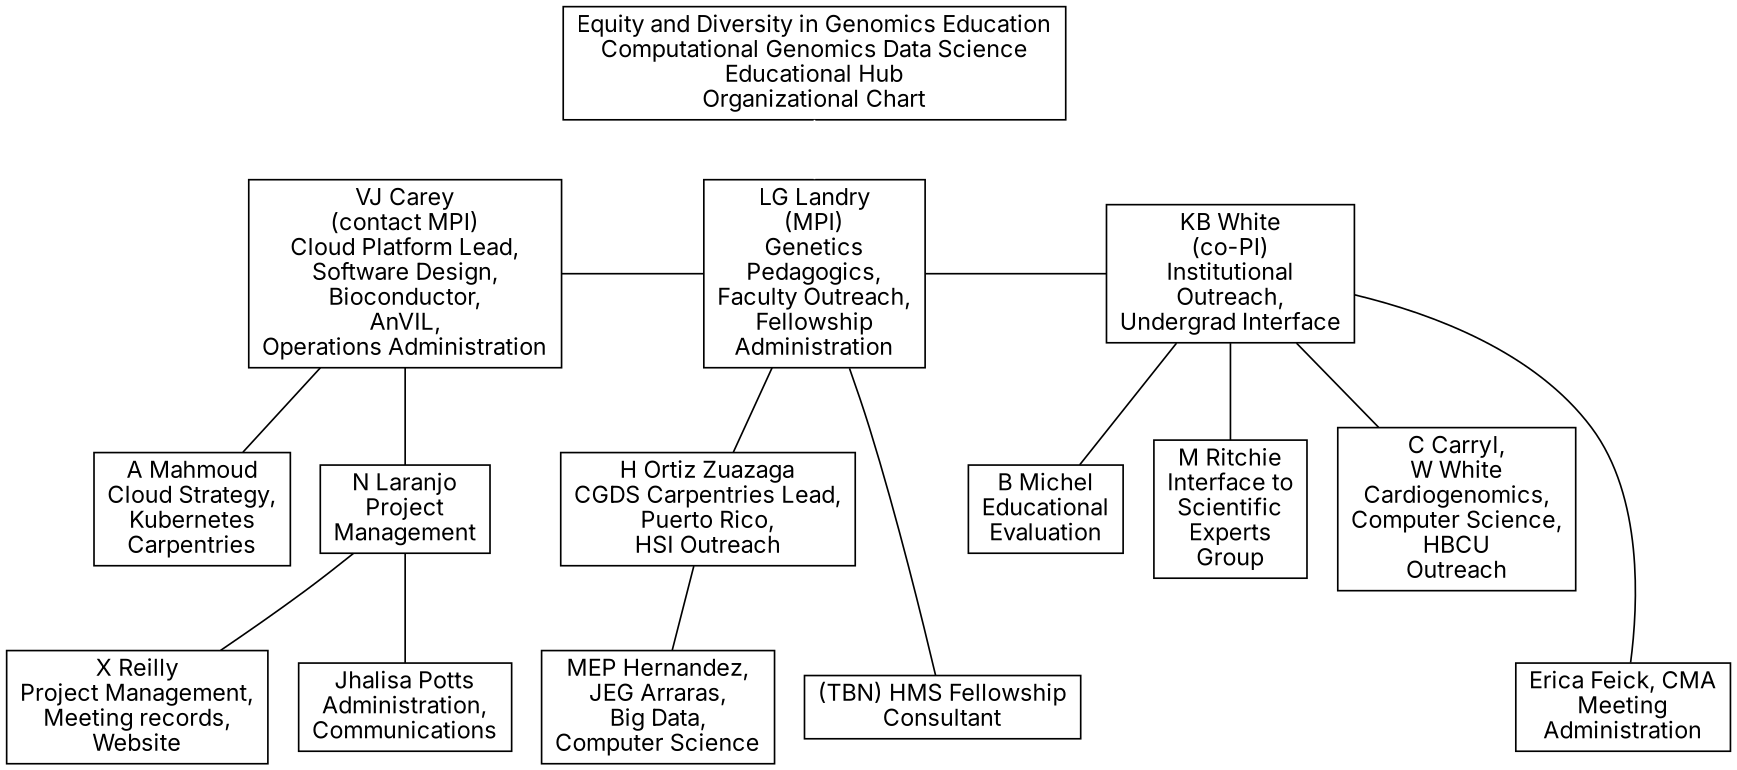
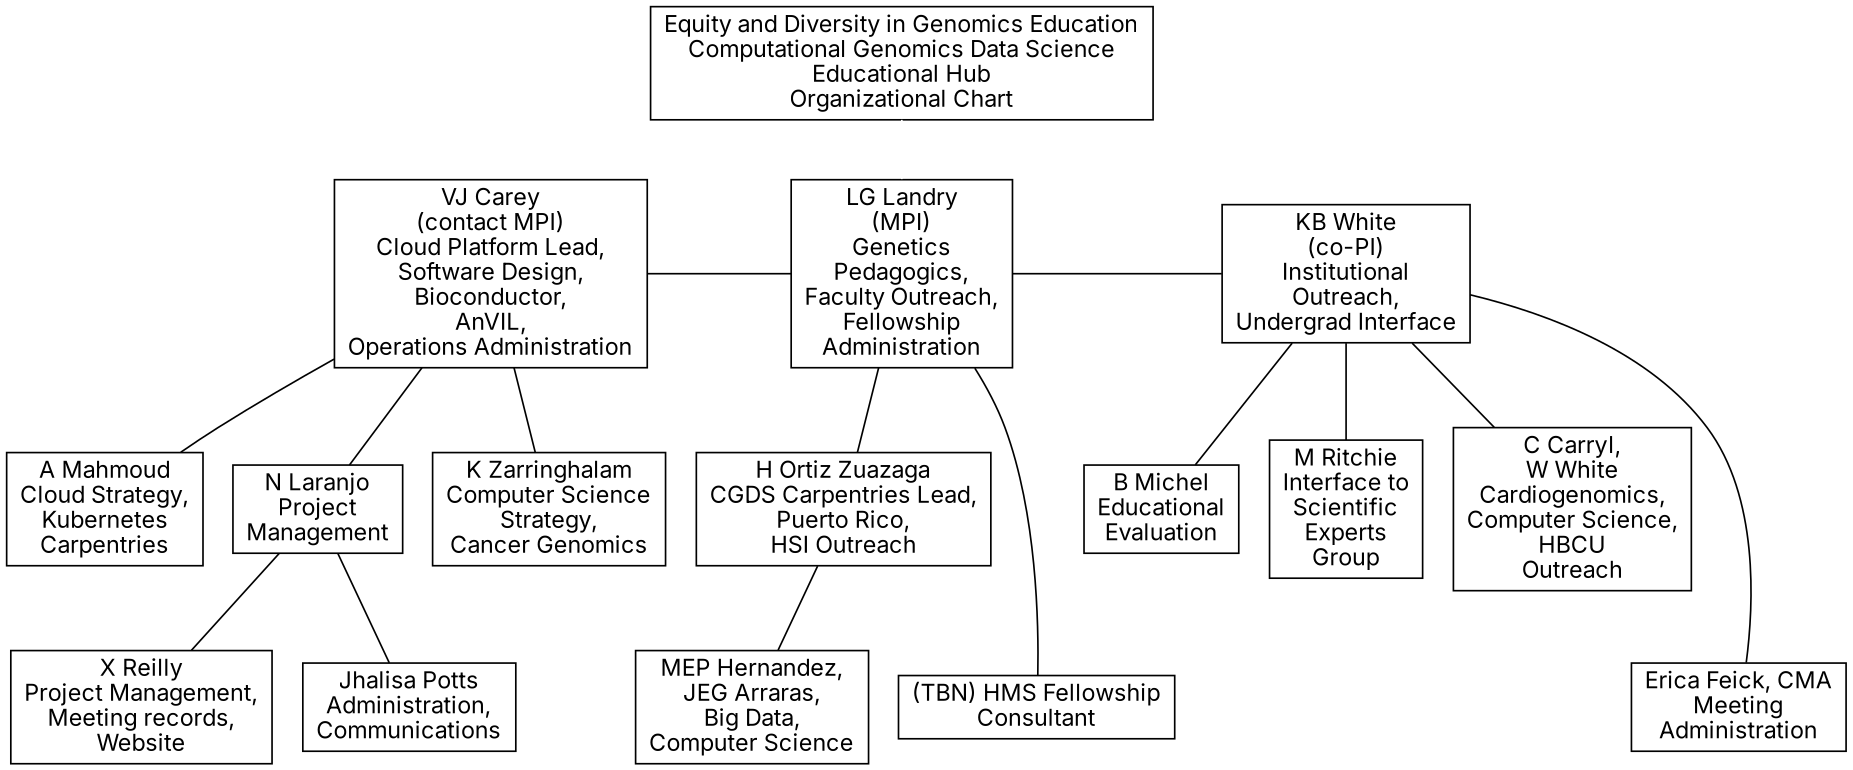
node "K Zarringhalam Computer Science Strategy, Cancer Genomics": added
